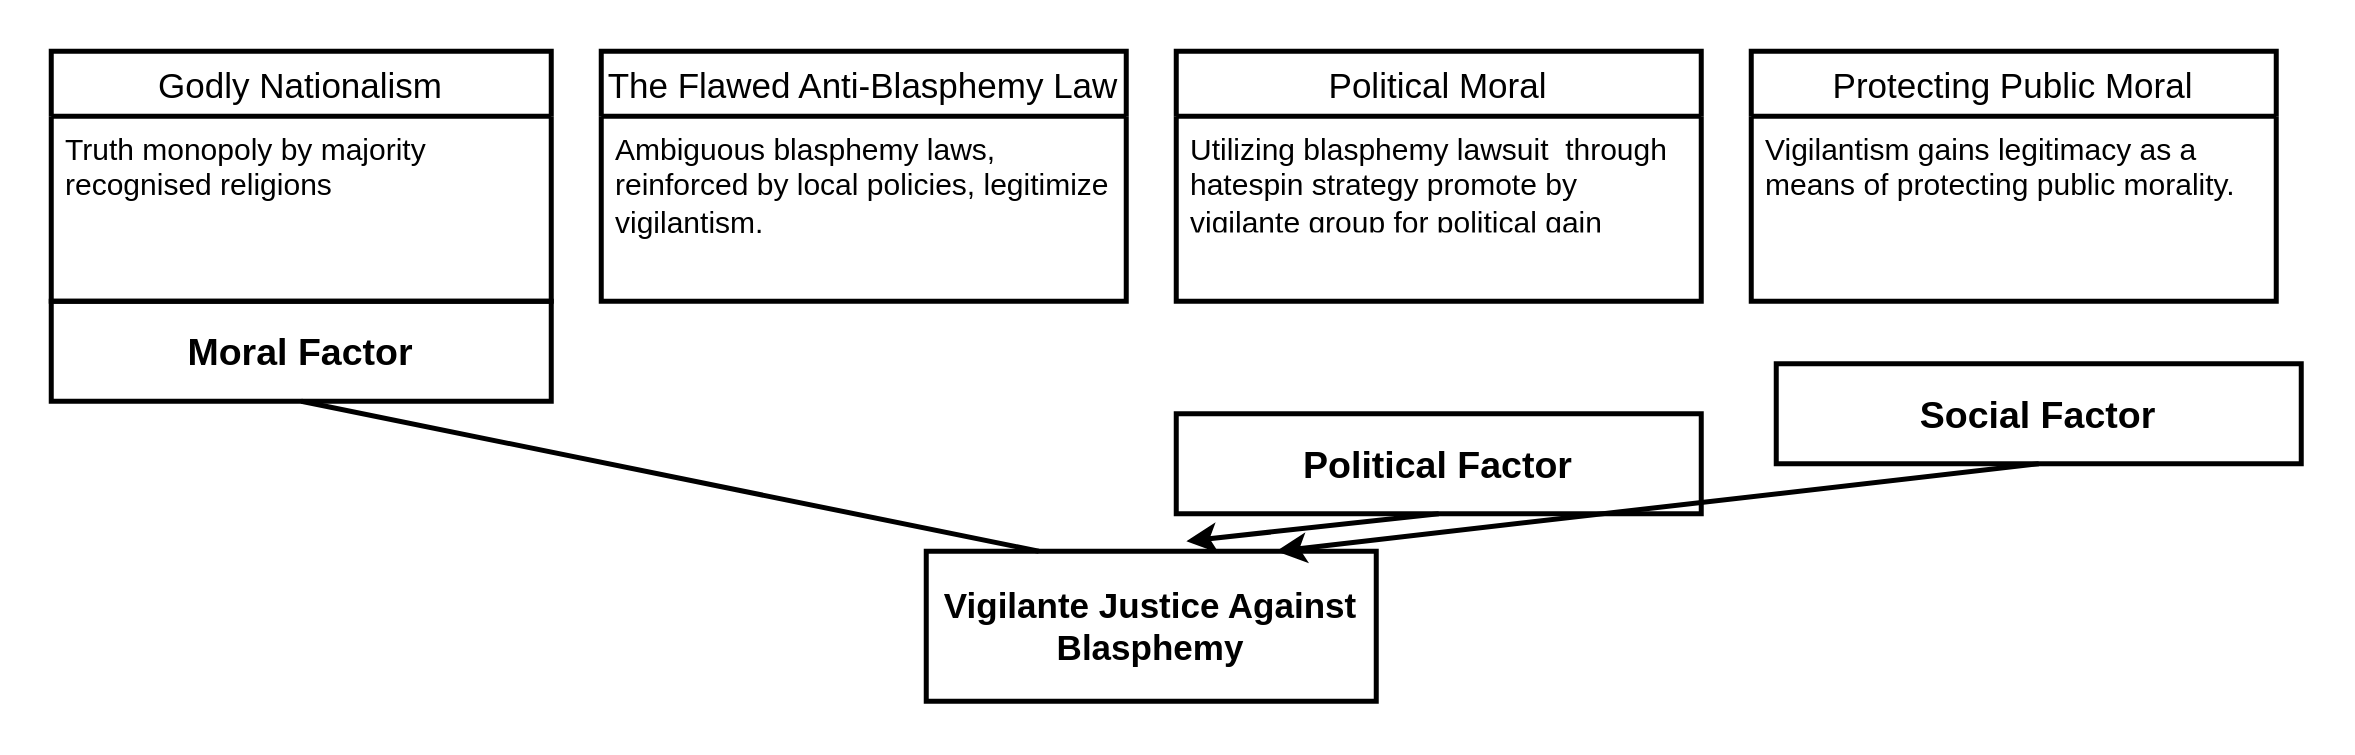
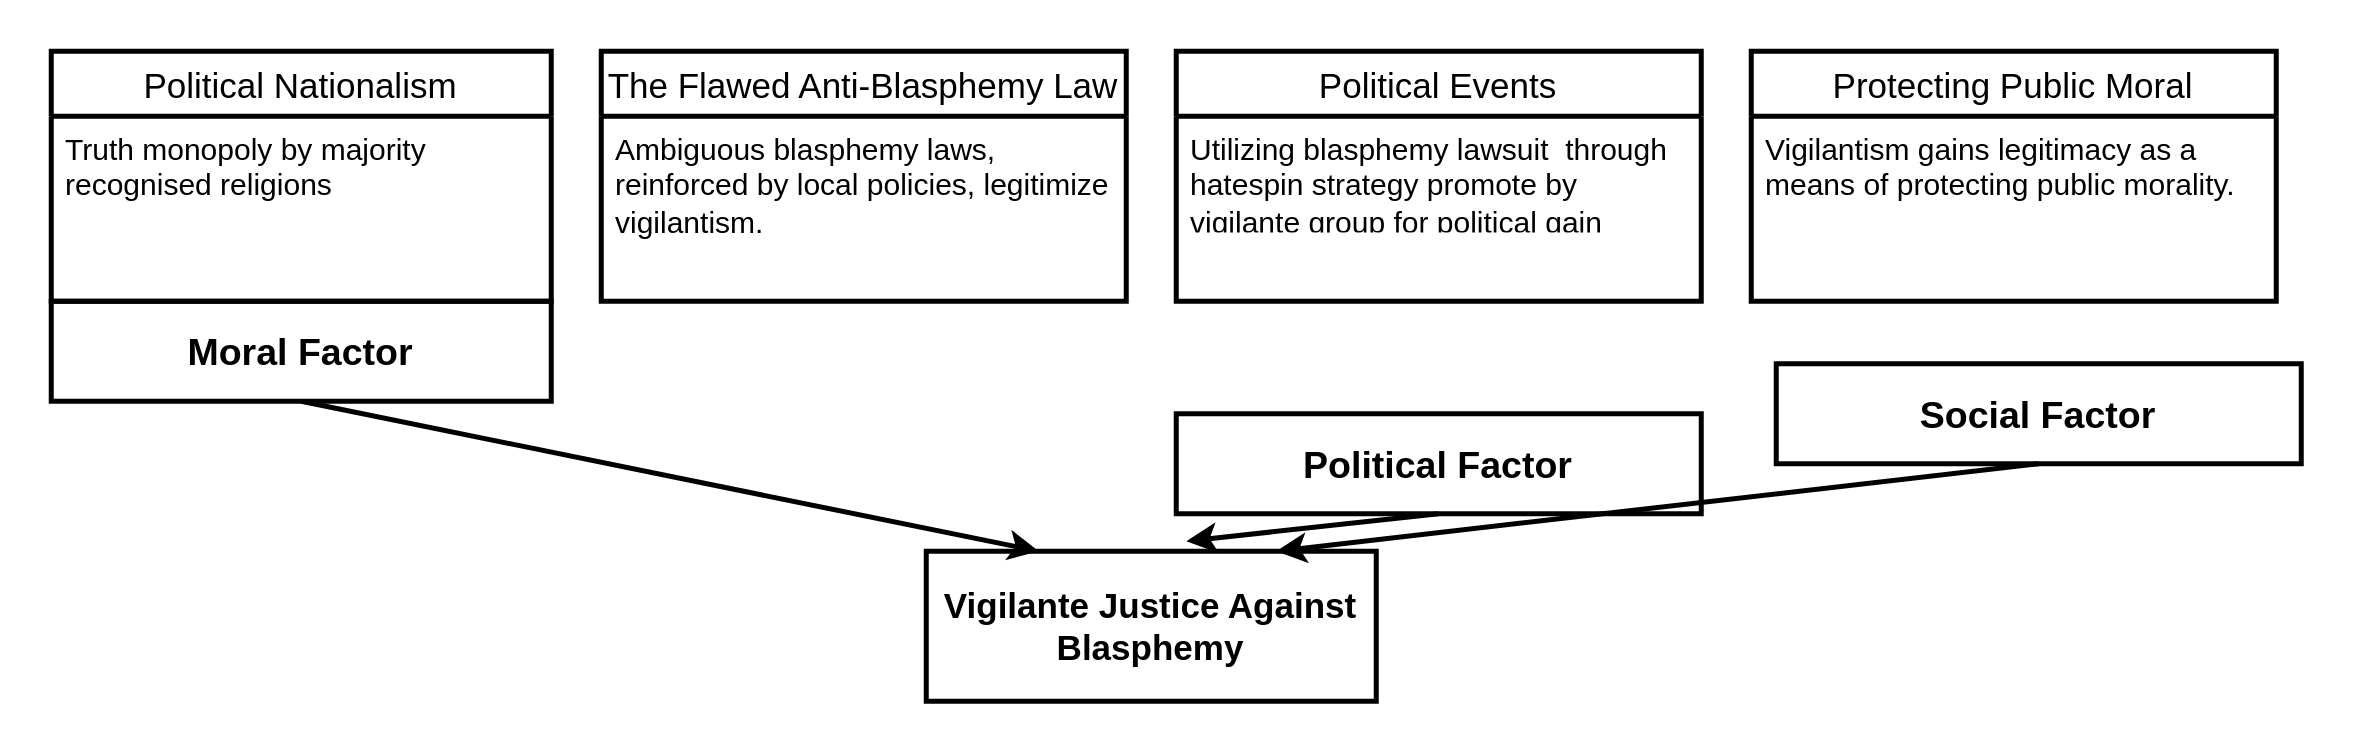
node "Godly Nationalism": label "Godly Nationalism" -> "Political Nationalism"
node "Political Moral": label "Political Moral" -> "Political Events"
edge "Moral Factor" -- "Vigilante Justice Against Blasphemy": arrowhead none -> classic
